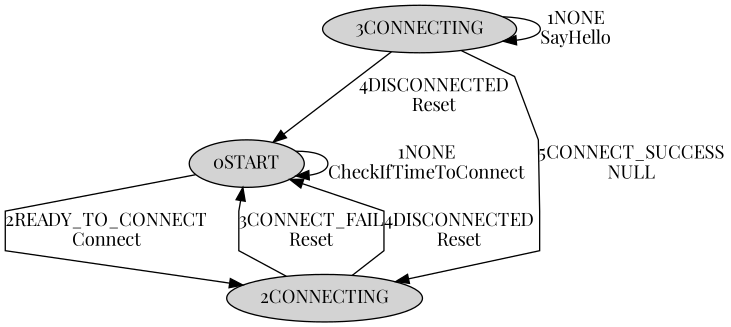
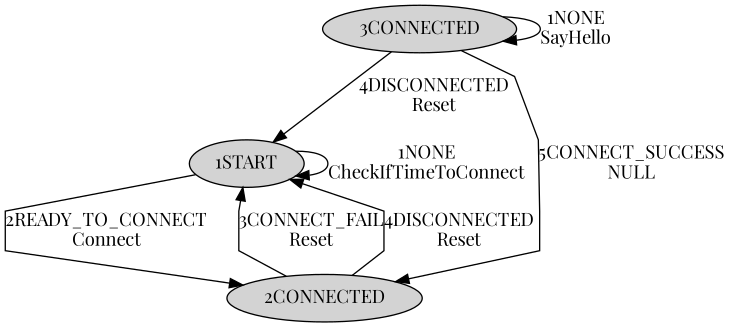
node "3CONNECTING": label "3CONNECTING" -> "3CONNECTED"
node "0START": label "0START" -> "1START"
node "2CONNECTING": label "2CONNECTING" -> "2CONNECTED"
